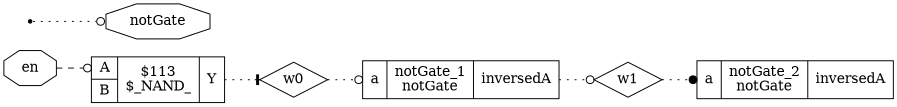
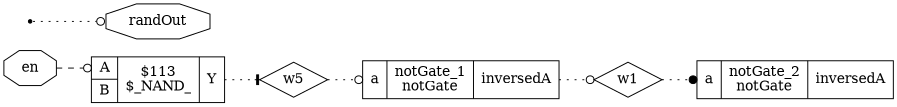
node "notGate": label "notGate" -> "randOut"
node "w0": label "w0" -> "w5"
